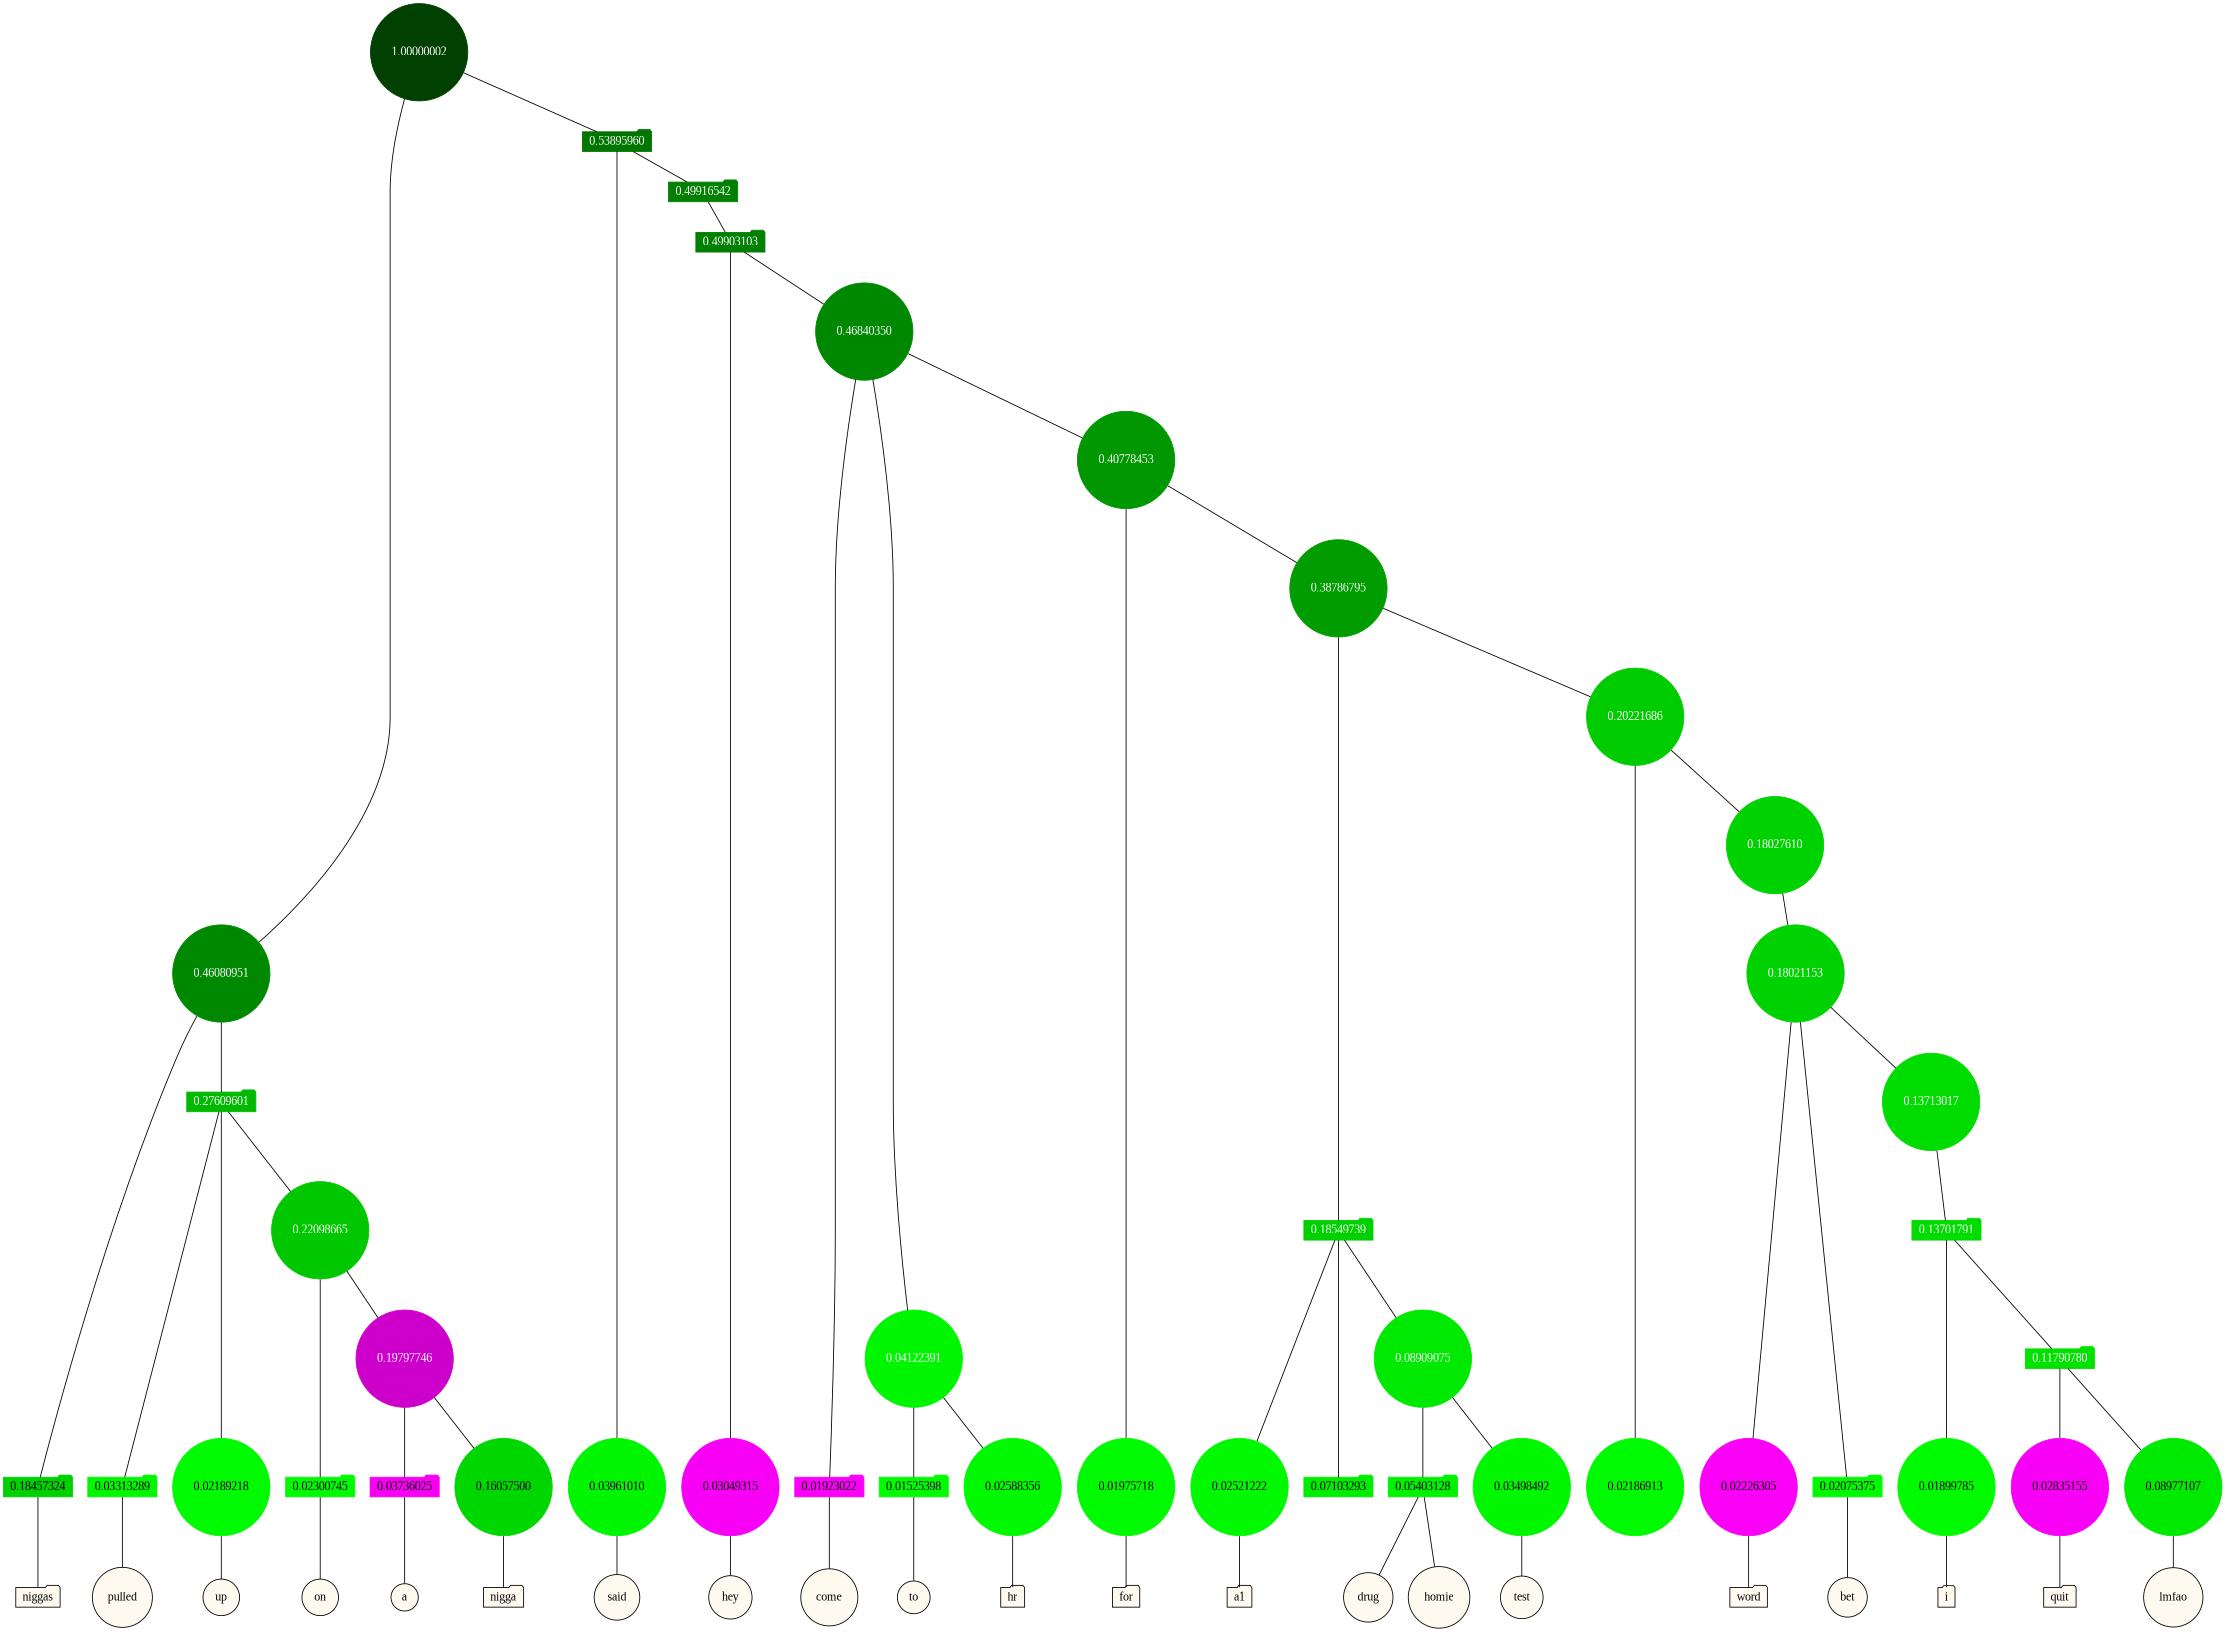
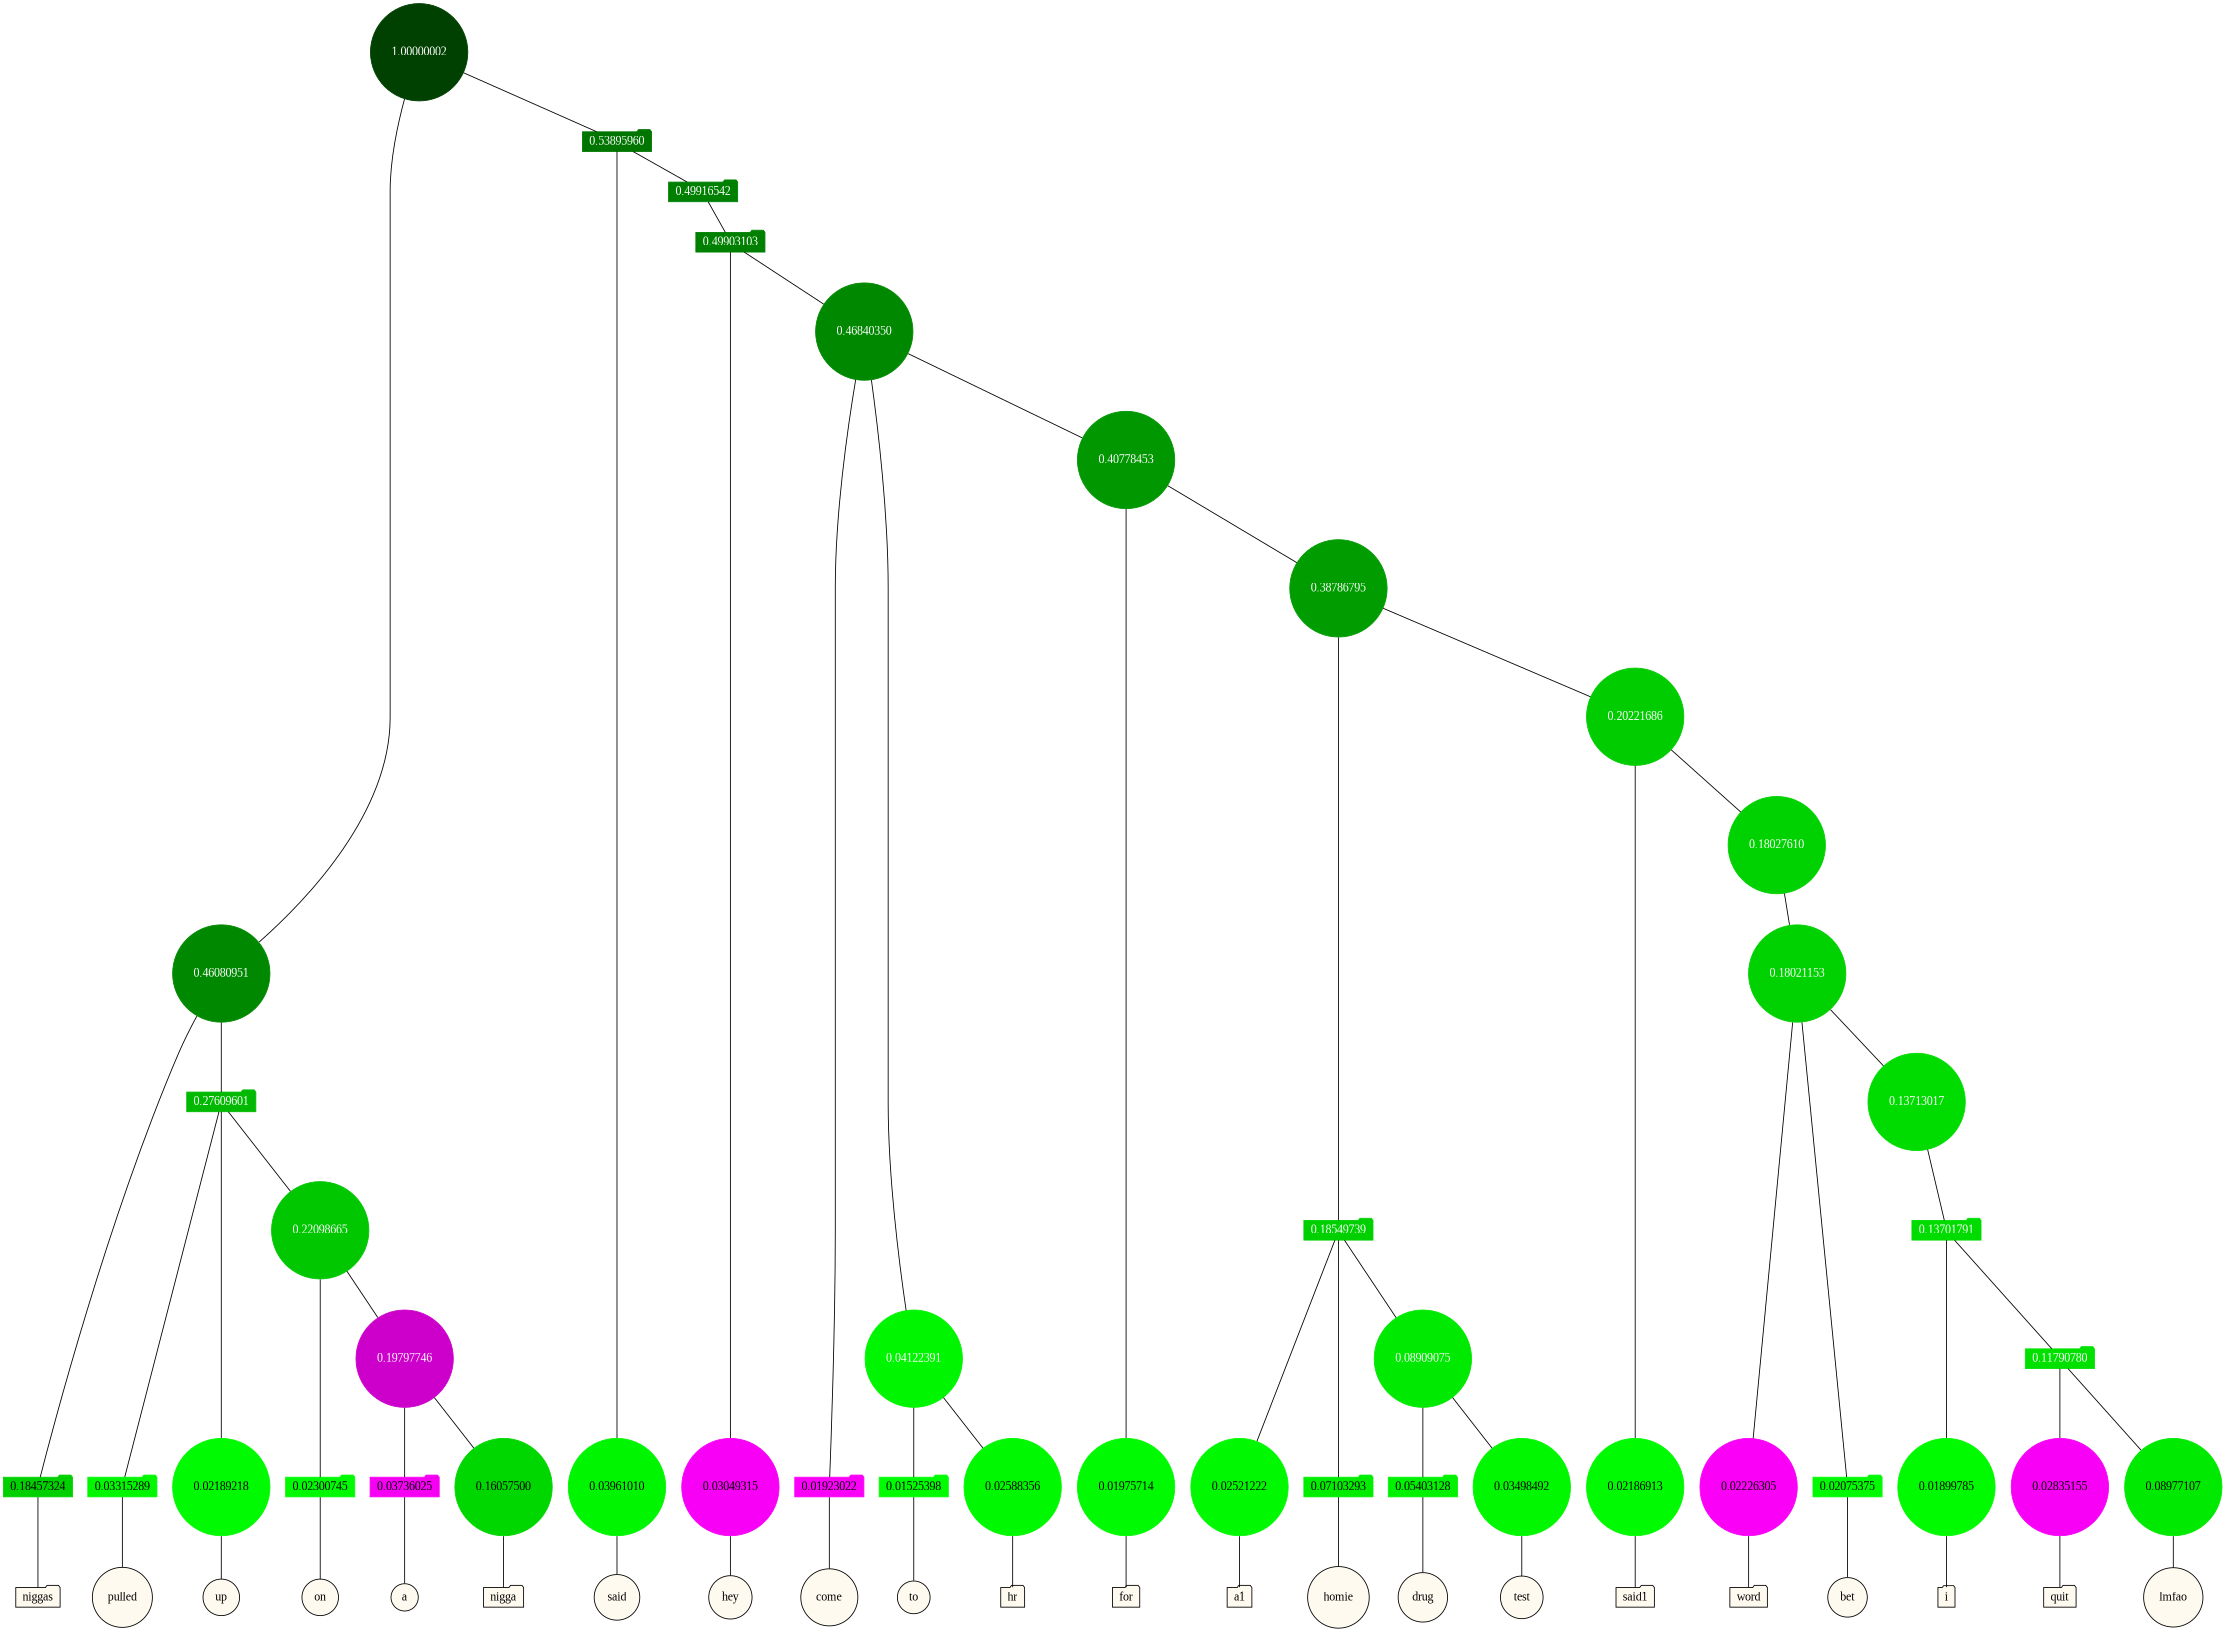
node "0.03313289": label "0.03313289" -> "0.03315289"
node "0.01975718": label "0.01975718" -> "0.01975714"
edge "0.05403128" -- "homie": now "0.07103293" -- "homie"
node "said1": added
